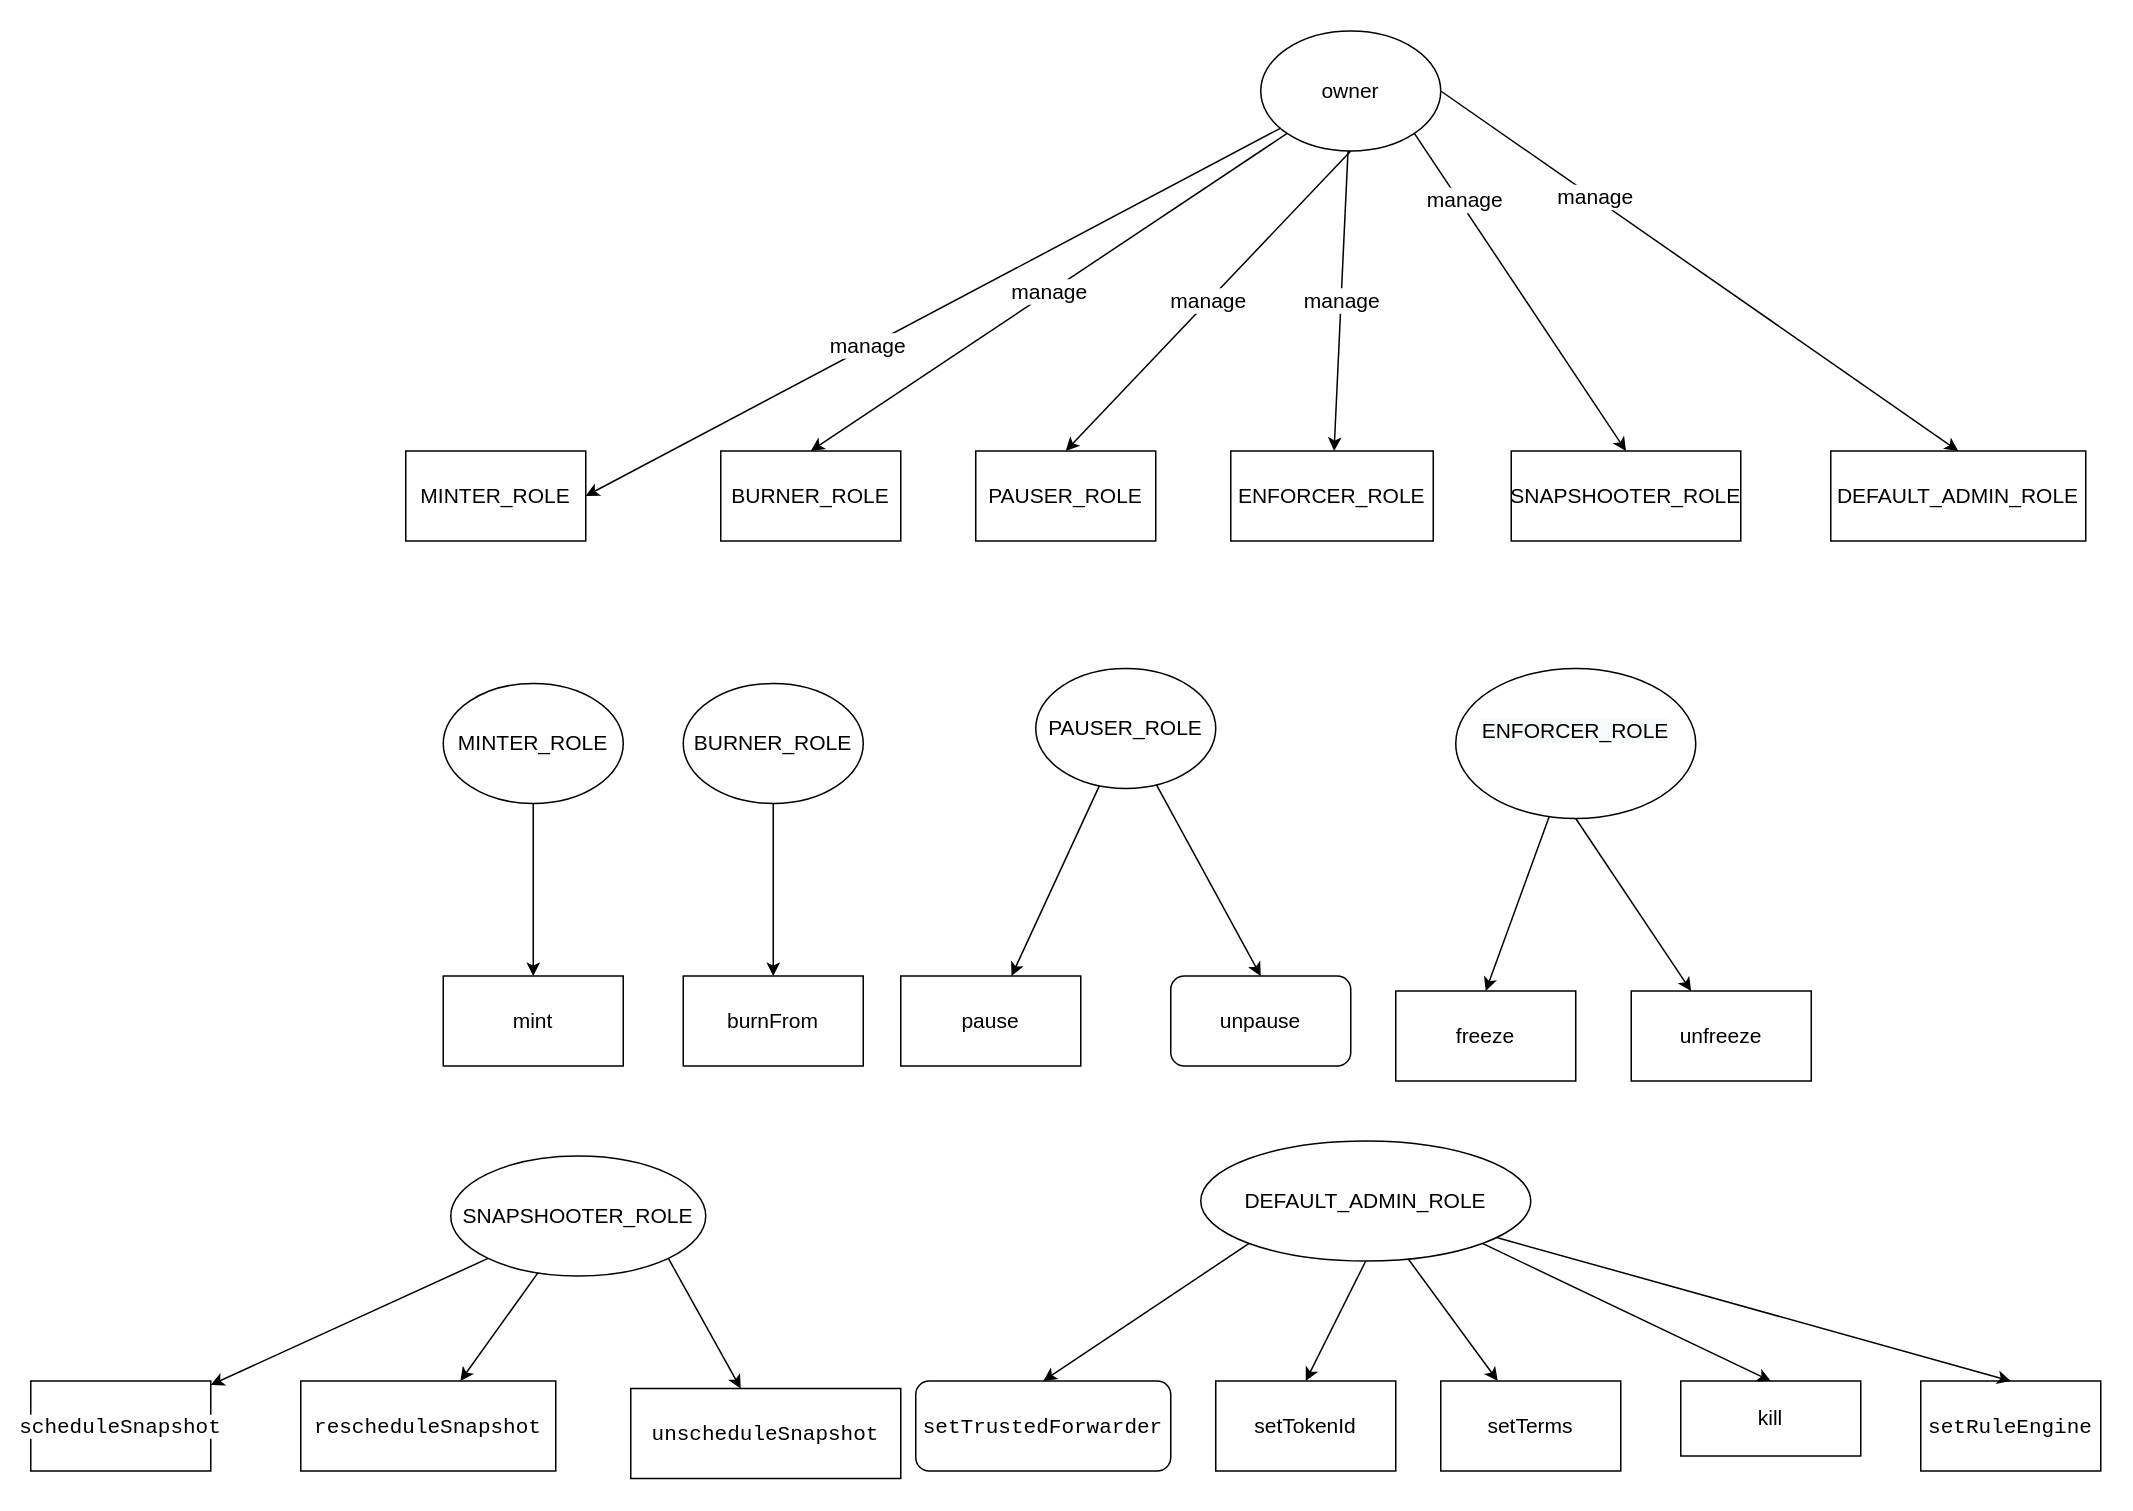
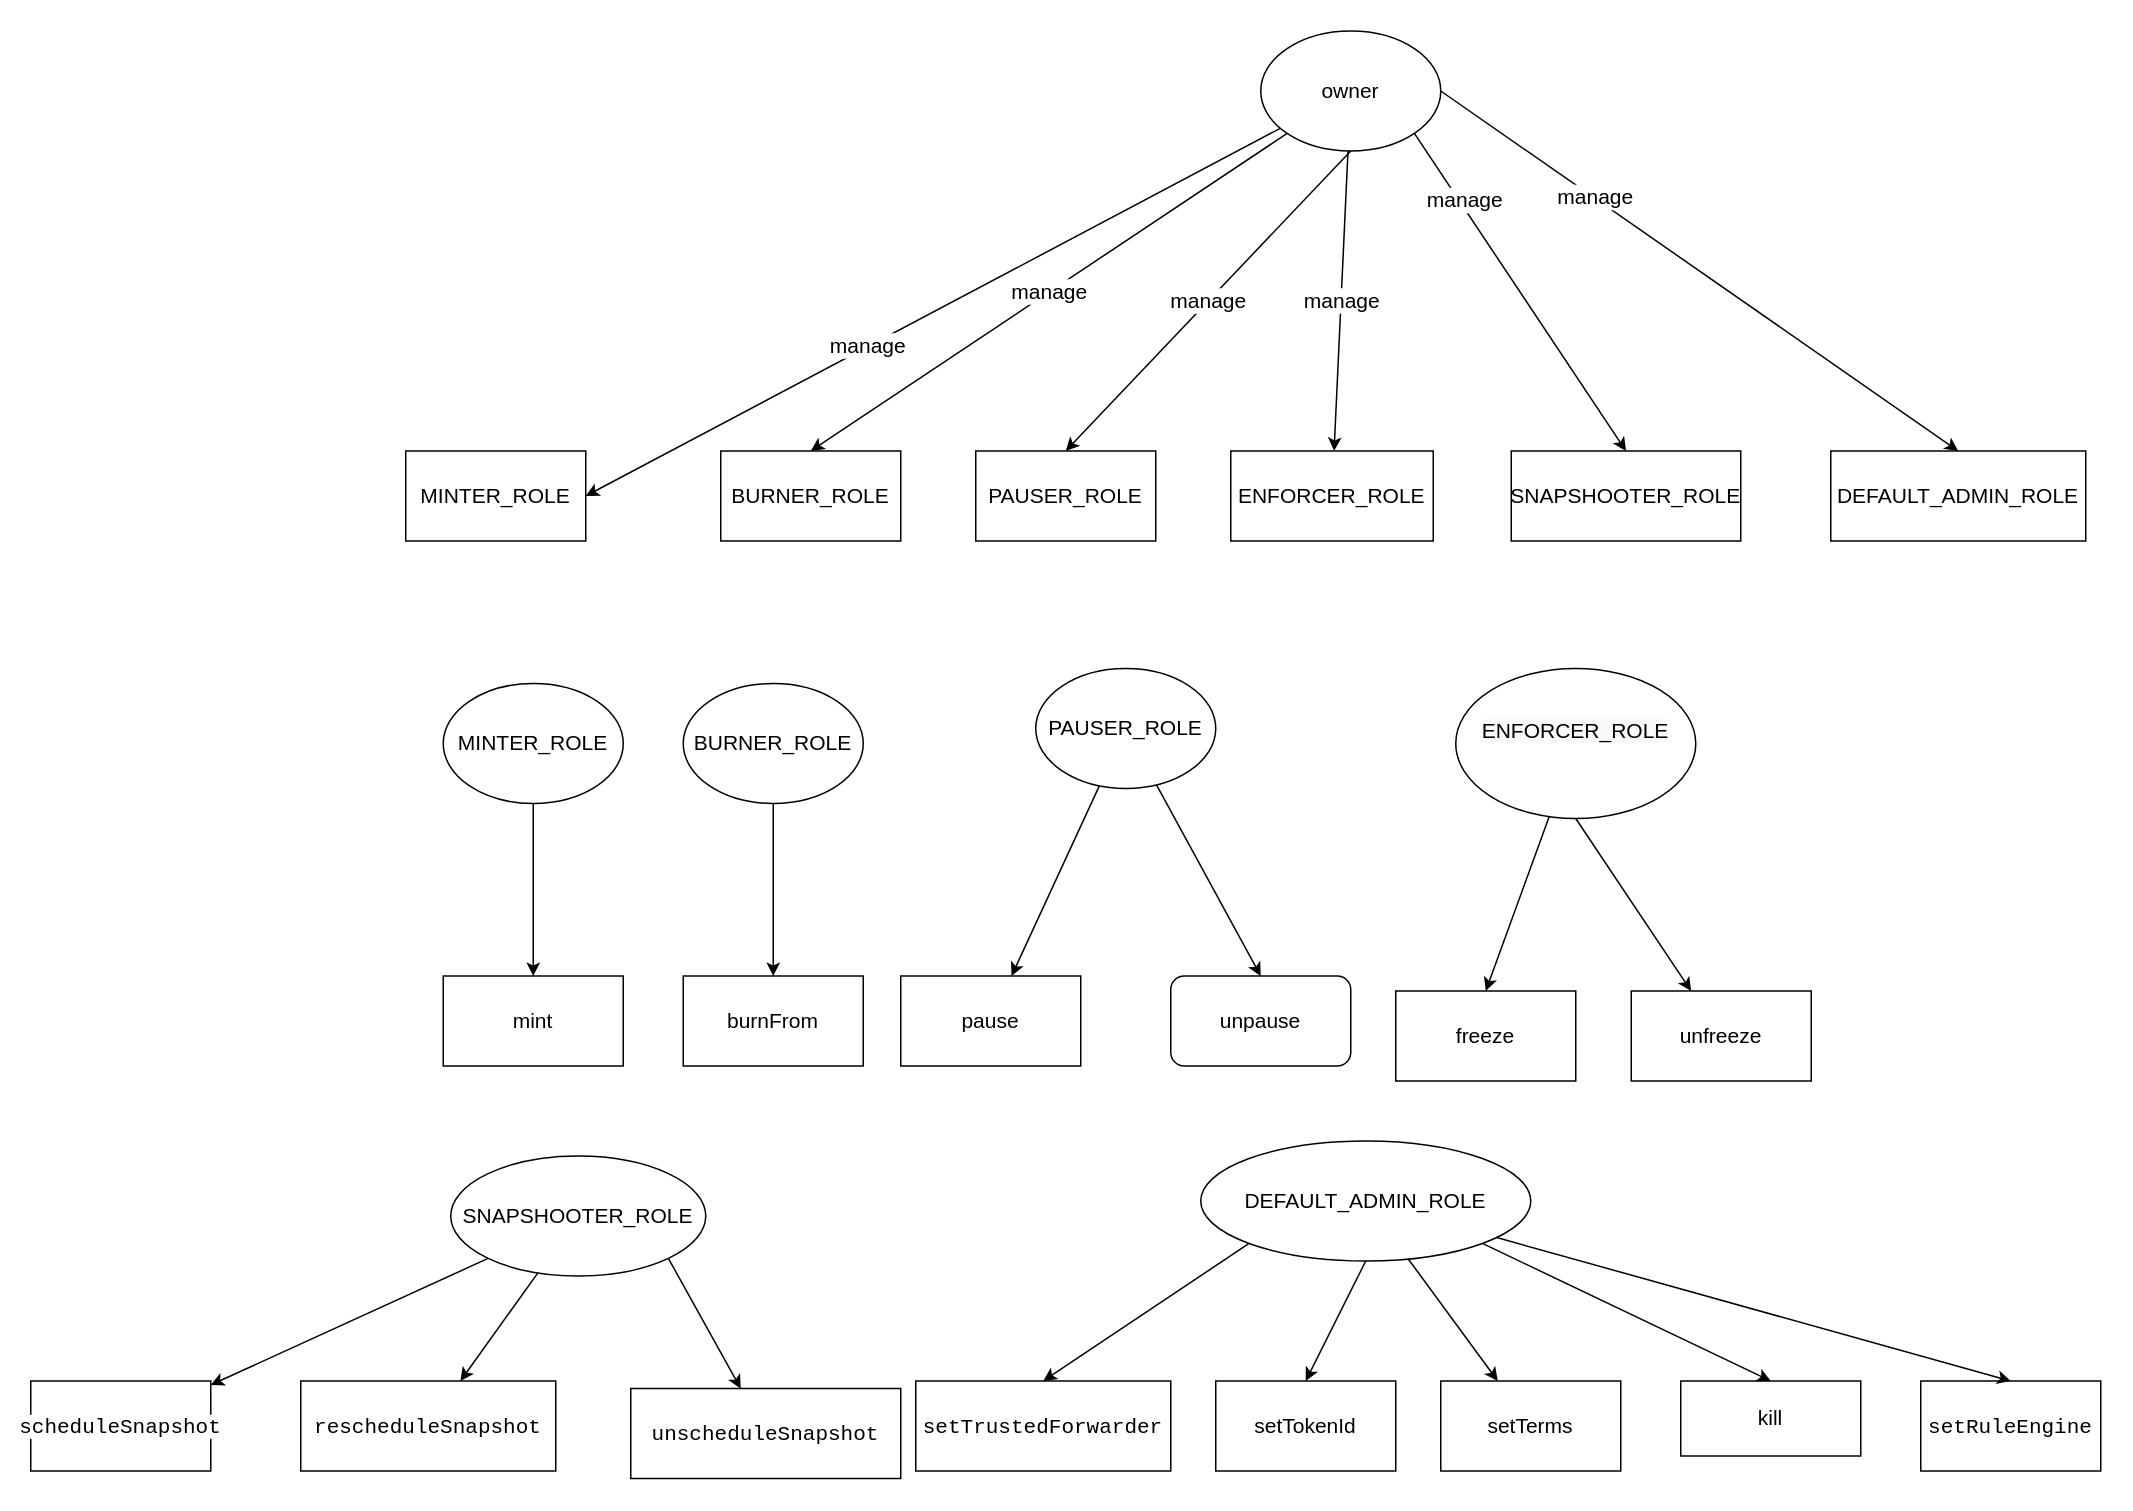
node "setTrustedForwarder": shape rounded rectangle -> rectangle
